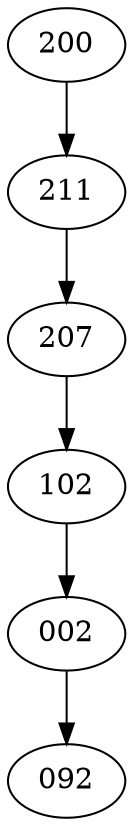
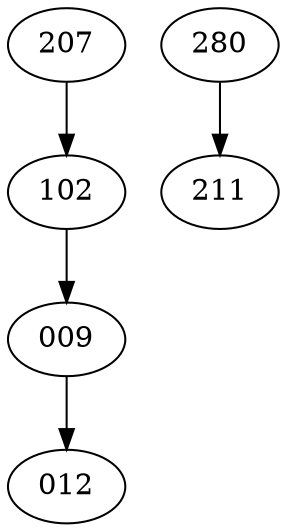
node "200": label "200" -> "280"
edge "211" -> "207": removed
node "002": label "002" -> "009"
node "092": label "092" -> "012"
